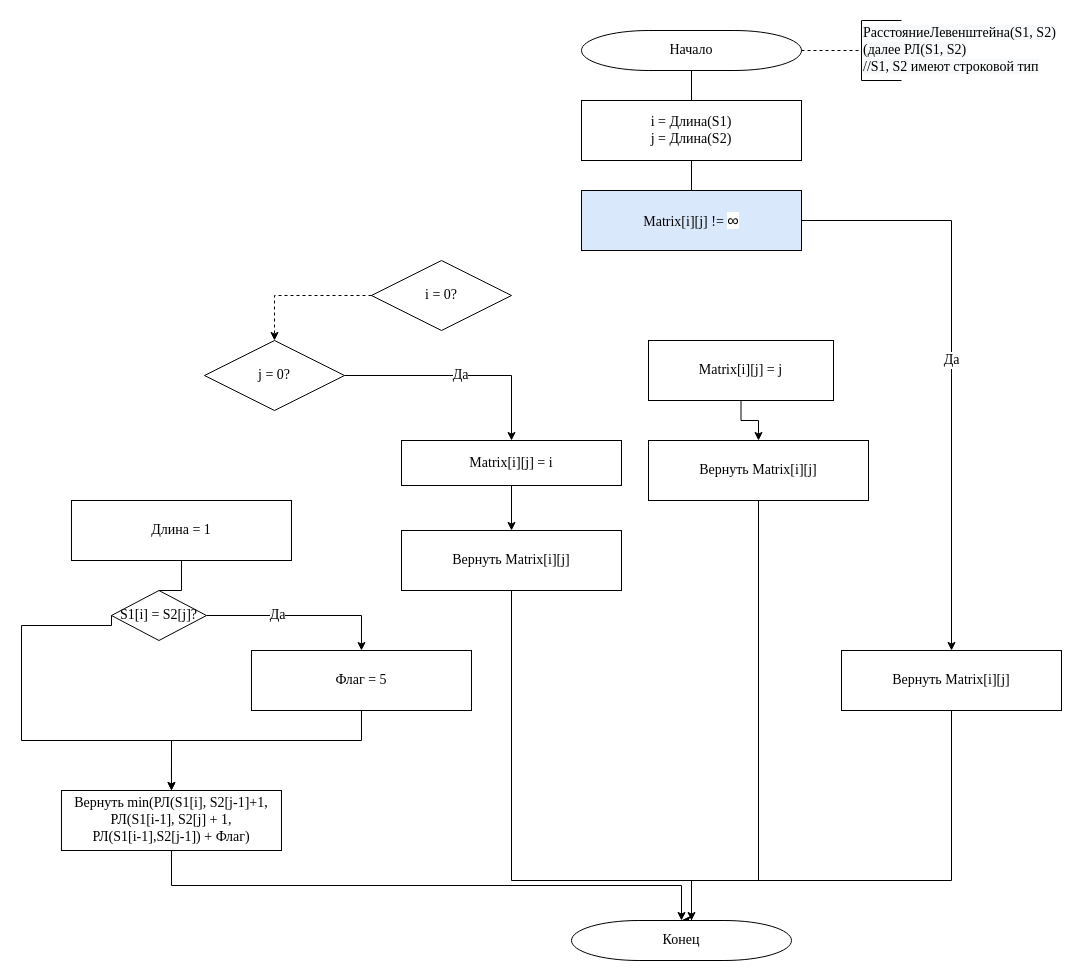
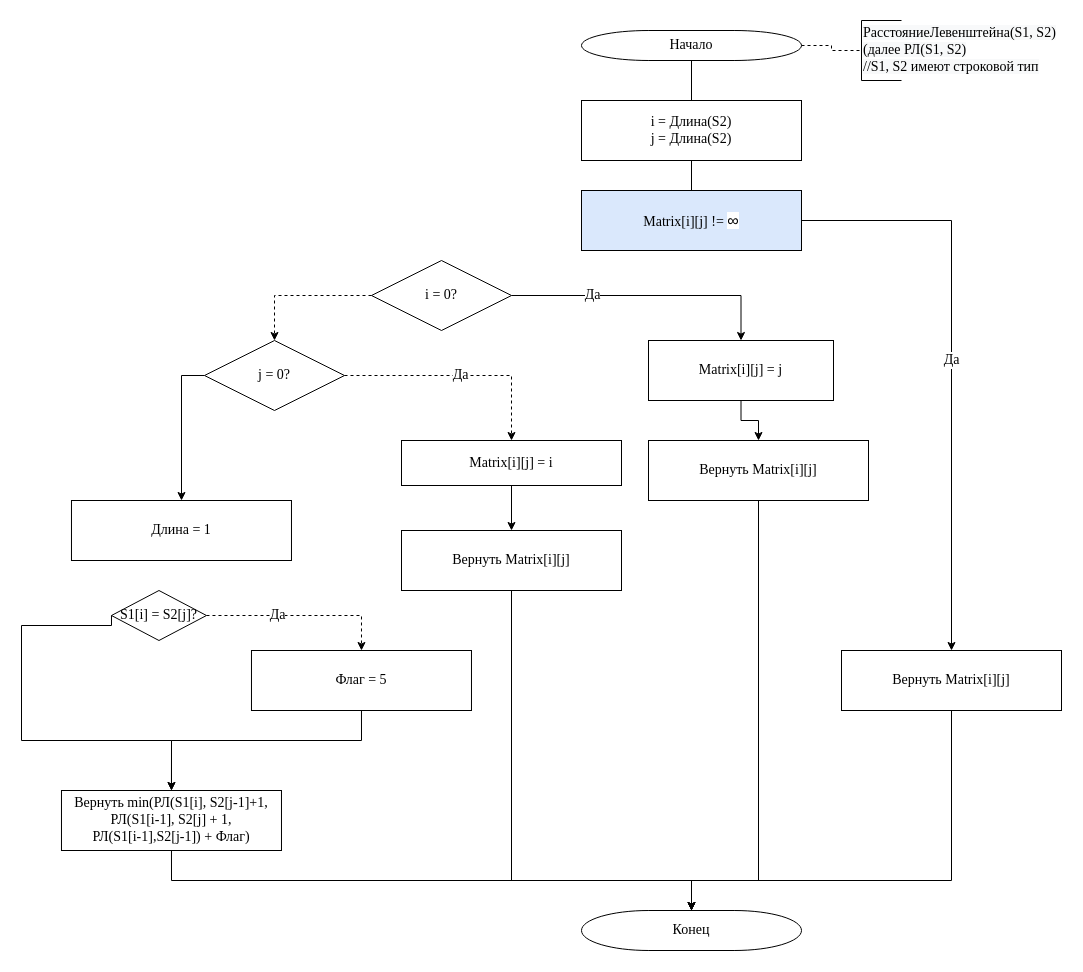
node "Начало": size 220x40 -> 220x30
node "i = Длина(S1) j = Длина(S2)": label "i = Длина(S1) j = Длина(S2)" -> "i = Длина(S2) j = Длина(S2)"
edge "i = 0?" -> "Matrix[i][j] = j": added, label "Да"
edge "j = 0?" -> "Matrix[i][j] = i": style solid -> dashed
edge "j = 0?" -> "Длина = 1": added
edge "Длина = 1" -- "S1[i] = S2[j]?": removed
edge "S1[i] = S2[j]?" -> "Флаг = 5": style solid -> dashed
node "Конец": moved (682, 941) -> (692, 931)
